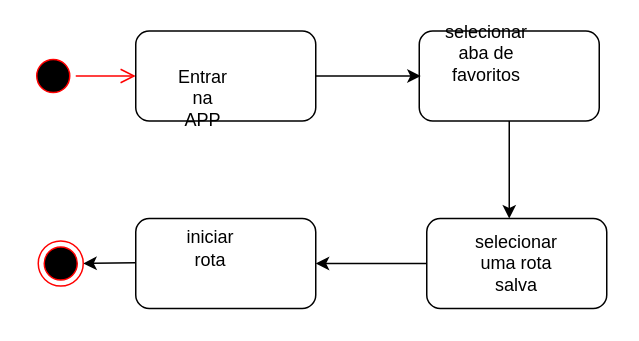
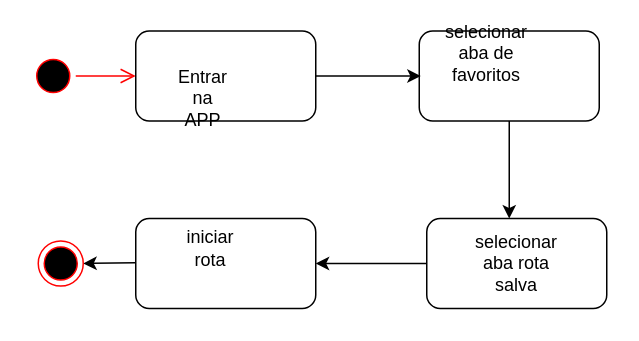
node "selecionar uma rota salva": label "selecionar uma rota salva" -> "selecionar aba rota salva"
